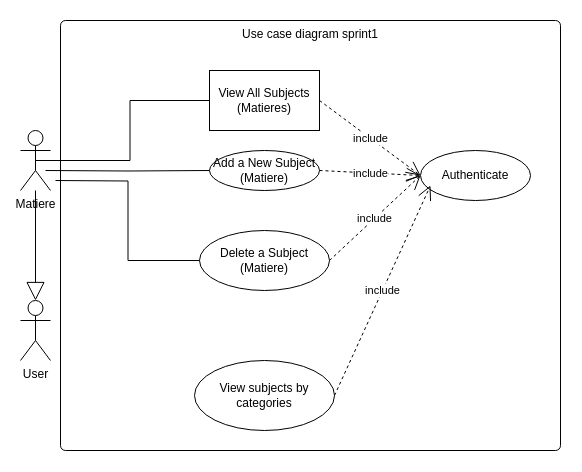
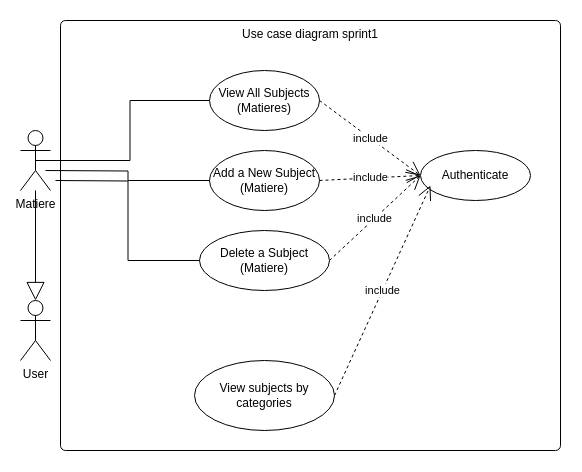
node "View All Subjects (Matieres)": shape rectangle -> ellipse
node "Add a New Subject (Matiere)": size 110x40 -> 110x60
